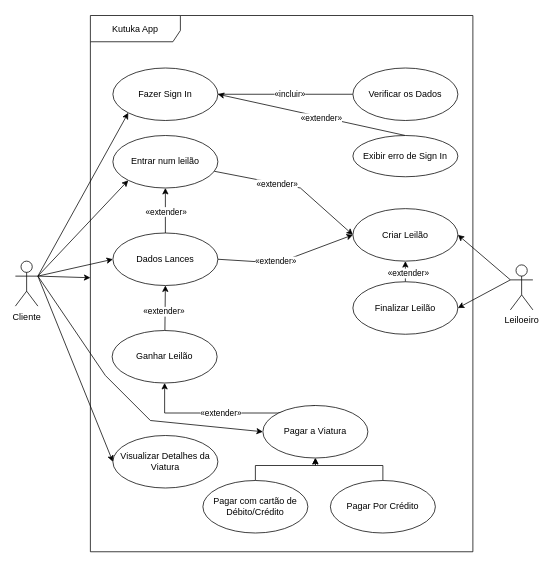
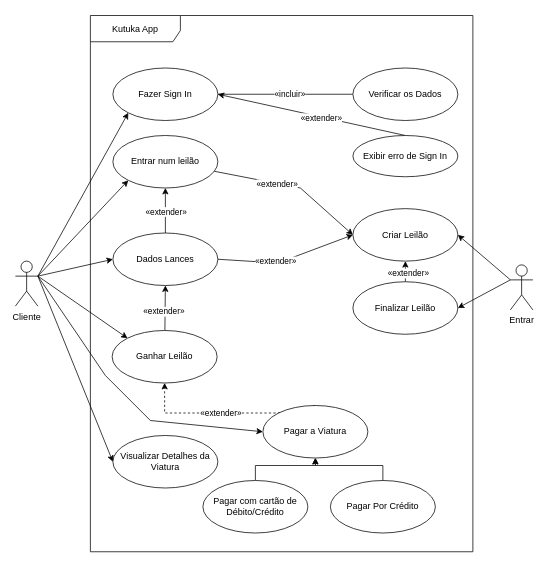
edge "Cliente" -> "Kutuka App": now "Cliente" -> "Ganhar Leilão"
node "Leiloeiro": label "Leiloeiro" -> "Entrar"
edge "Pagar a Viatura" -> "Ganhar Leilão": style solid -> dashed
